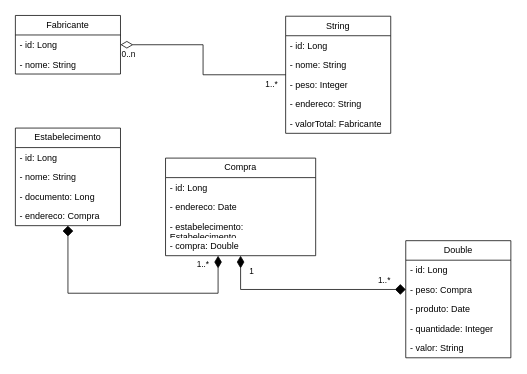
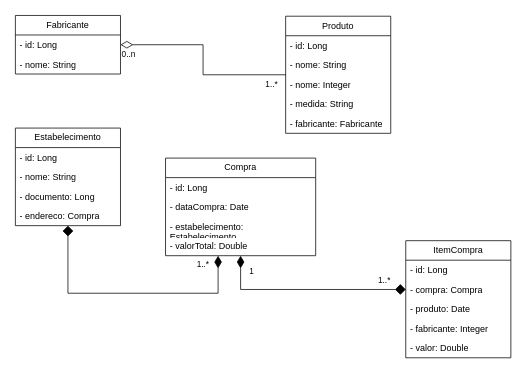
node "String": label "String" -> "Produto"
node "- peso: Integer": label "- peso: Integer" -> "- nome: Integer"
node "- endereco: String": label "- endereco: String" -> "- medida: String"
node "- valorTotal: Fabricante": label "- valorTotal: Fabricante" -> "- fabricante: Fabricante"
node "- endereco: Date": label "- endereco: Date" -> "- dataCompra: Date"
node "- compra: Double": label "- compra: Double" -> "- valorTotal: Double"
node "Double": label "Double" -> "ItemCompra"
node "- peso: Compra": label "- peso: Compra" -> "- compra: Compra"
node "- quantidade: Integer": label "- quantidade: Integer" -> "- fabricante: Integer"
node "- valor: String": label "- valor: String" -> "- valor: Double"
